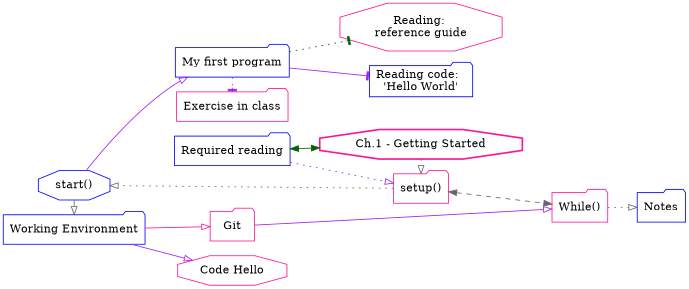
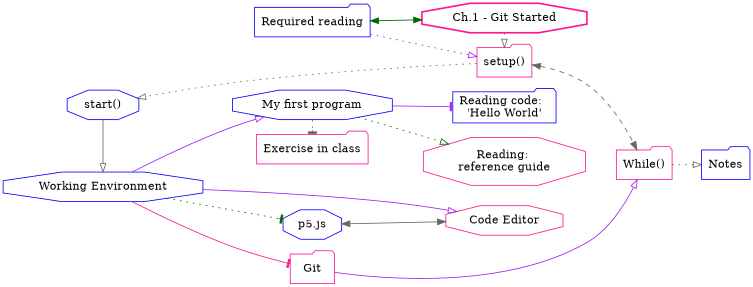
edge "My first program" -> "Reading: reference guide": arrowhead tee -> onormal
node "My first program": shape folder -> octagon
edge "My first program" -> "Exercise in class": color purple -> gray40
edge "start()" -> "My first program": now "Working Environment" -> "My first program"
node "Ch.1 - Getting Started": label "Ch.1 - Getting Started" -> "Ch.1 - Git Started"
node "p5.js": added
edge "Working Environment" -> "Git": arrowhead onormal -> tee
node "Working Environment": shape folder -> octagon
node "Code Hello": label "Code Hello" -> "Code Editor"
